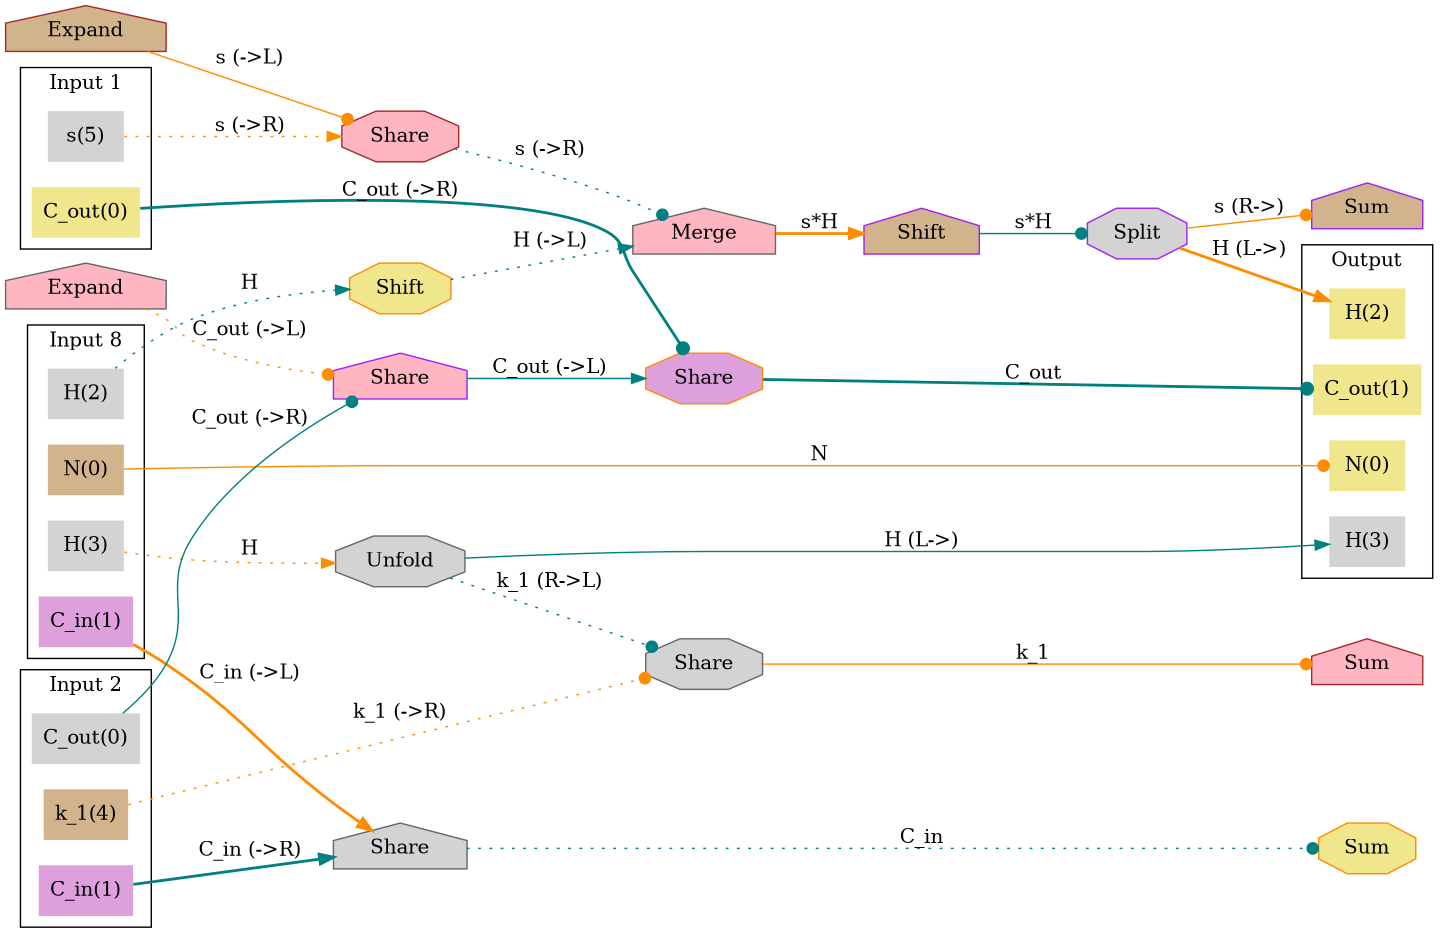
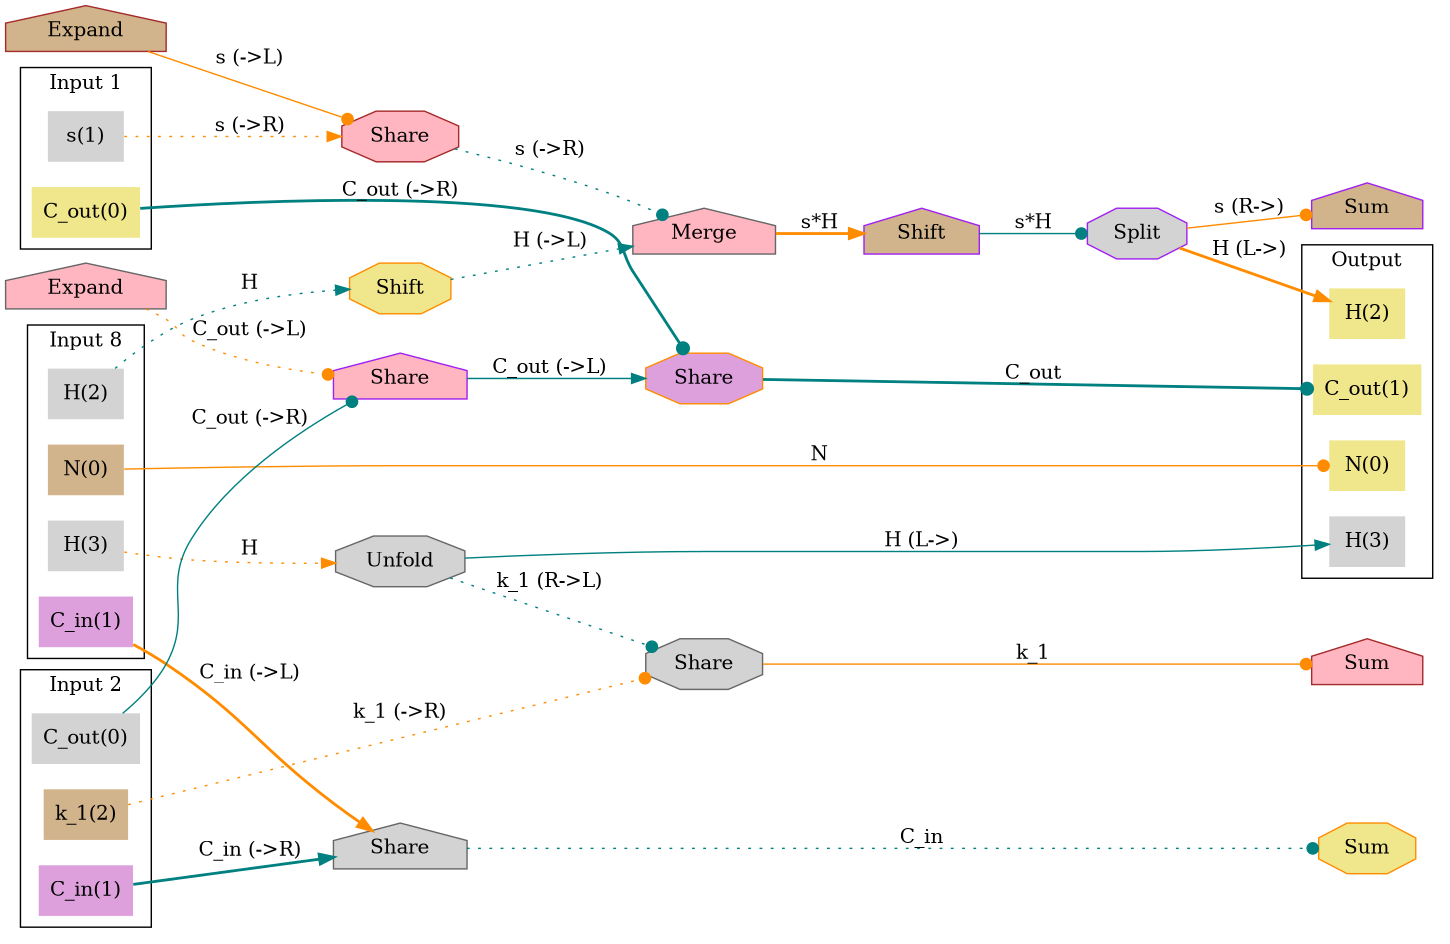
node "s(5)": label "s(5)" -> "s(1)"
node "k_1(4)": label "k_1(4)" -> "k_1(2)"
